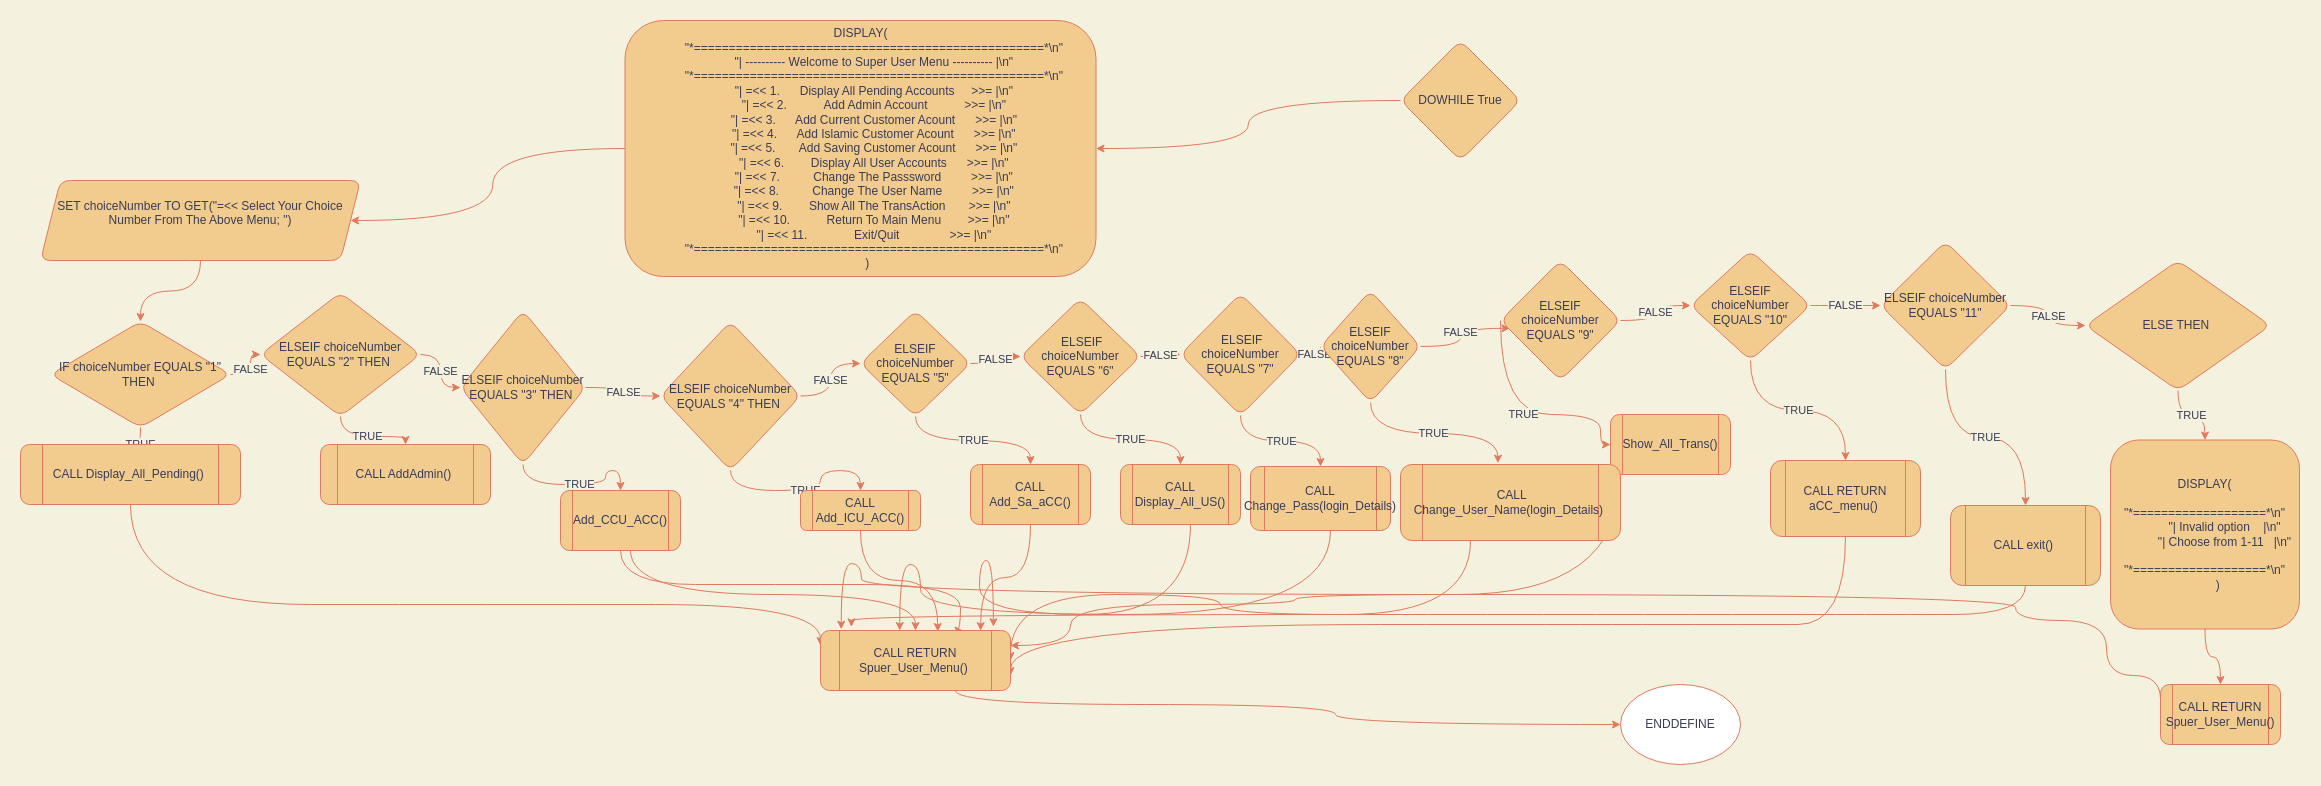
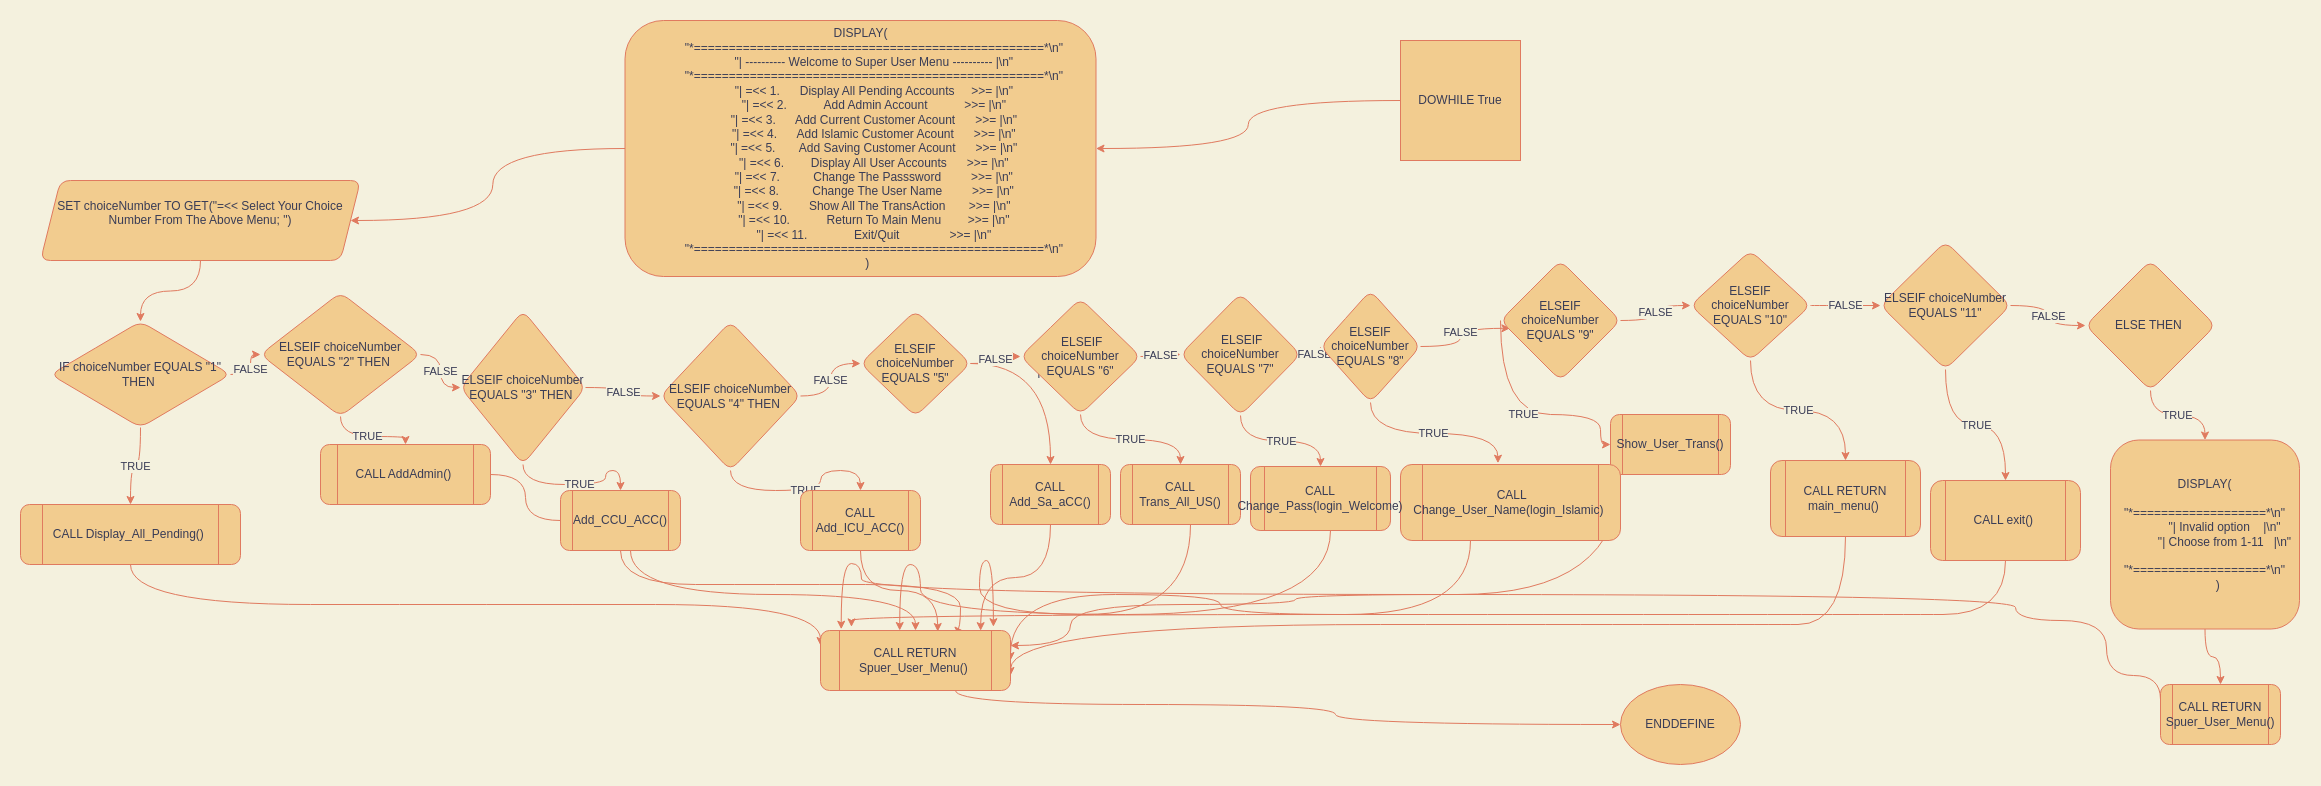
node "DOWHILE True": shape diamond -> rectangle
node "ELSE THEN": size 185x130 -> 130x130
node "Show_All_Trans()": label "Show_All_Trans()" -> "Show_User_Trans()"
node "CALL Display_All_Pending()": moved (131, 475) -> (131, 535)
node "CALL Add_Sa_aCC()": moved (1031, 495) -> (1051, 495)
node "CALL Display_All_US()": label "CALL Display_All_US()" -> "CALL Trans_All_US()"
edge "CALL AddAdmin()" -- "Add_CCU_ACC()": added
node "CALL Change_Pass(login_Details)": label "CALL Change_Pass(login_Details)" -> "CALL Change_Pass(login_Welcome)"
node "CALL RETURN aCC_menu()": label "CALL RETURN aCC_menu()" -> "CALL RETURN main_menu()"
node "CALL Change_User_Name(login_Details)": label "CALL Change_User_Name(login_Details)" -> "CALL Change_User_Name(login_Islamic)"
node "CALL Add_ICU_ACC()": size 120x40 -> 120x60
node "CALL exit()": moved (2026, 546) -> (2006, 521)
node "ENDDEFINE": fillcolor #ffffff -> #f2cc8f
